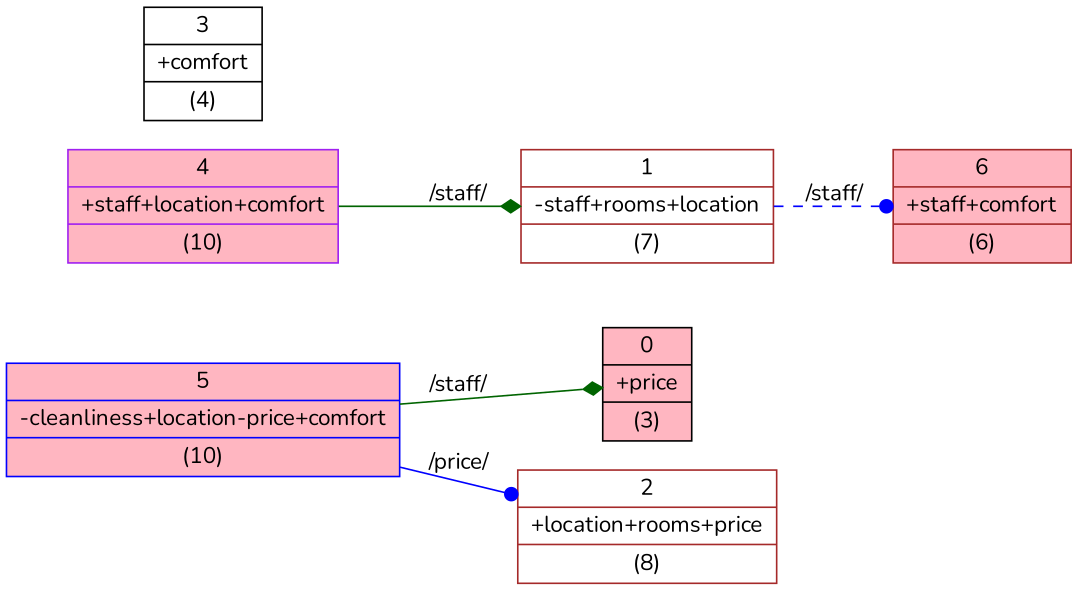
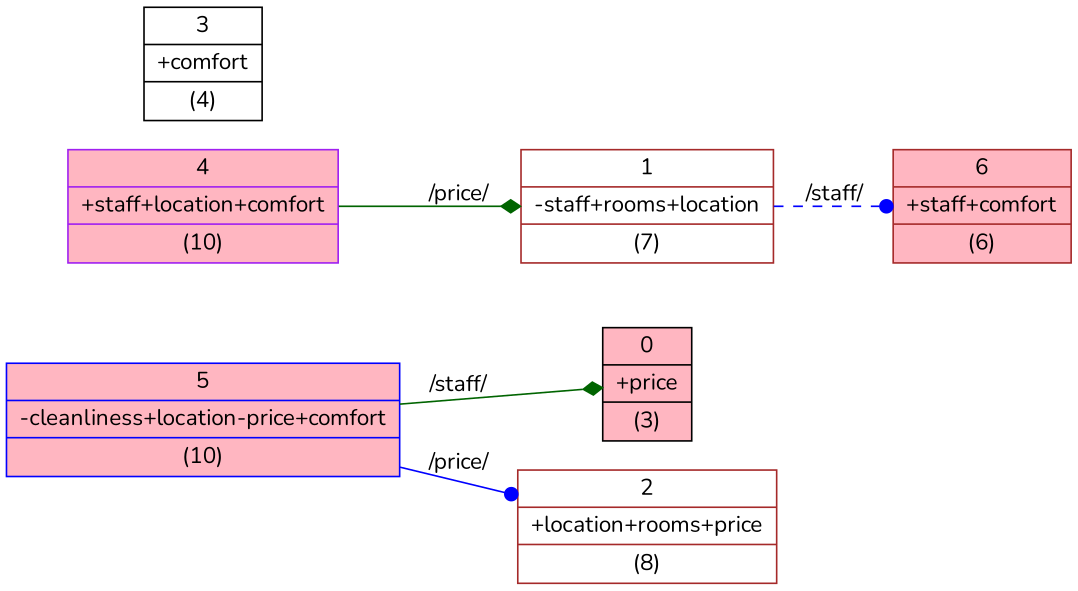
edge "4" -> "1": label "/staff/" -> "/price/"
